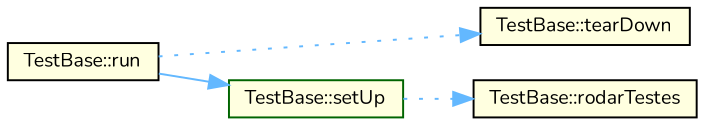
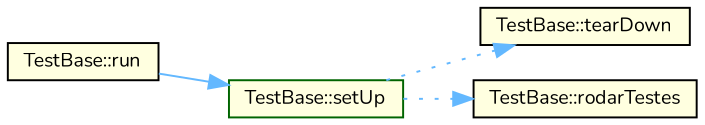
edge "TestBase::run" -> "TestBase::tearDown": now "TestBase::setUp" -> "TestBase::tearDown"
